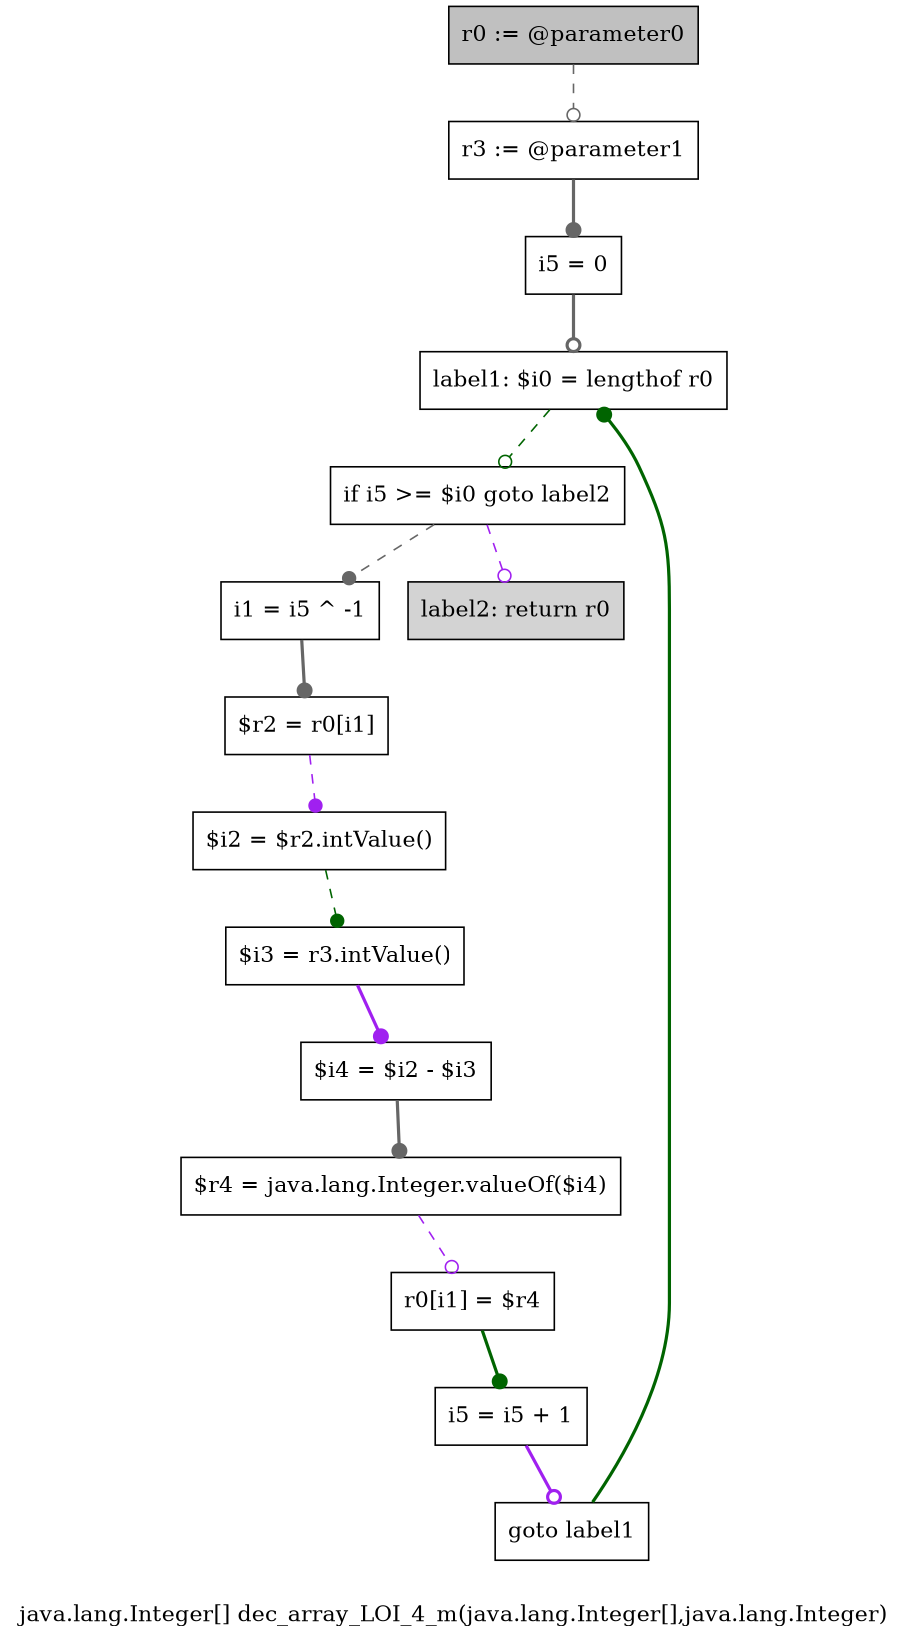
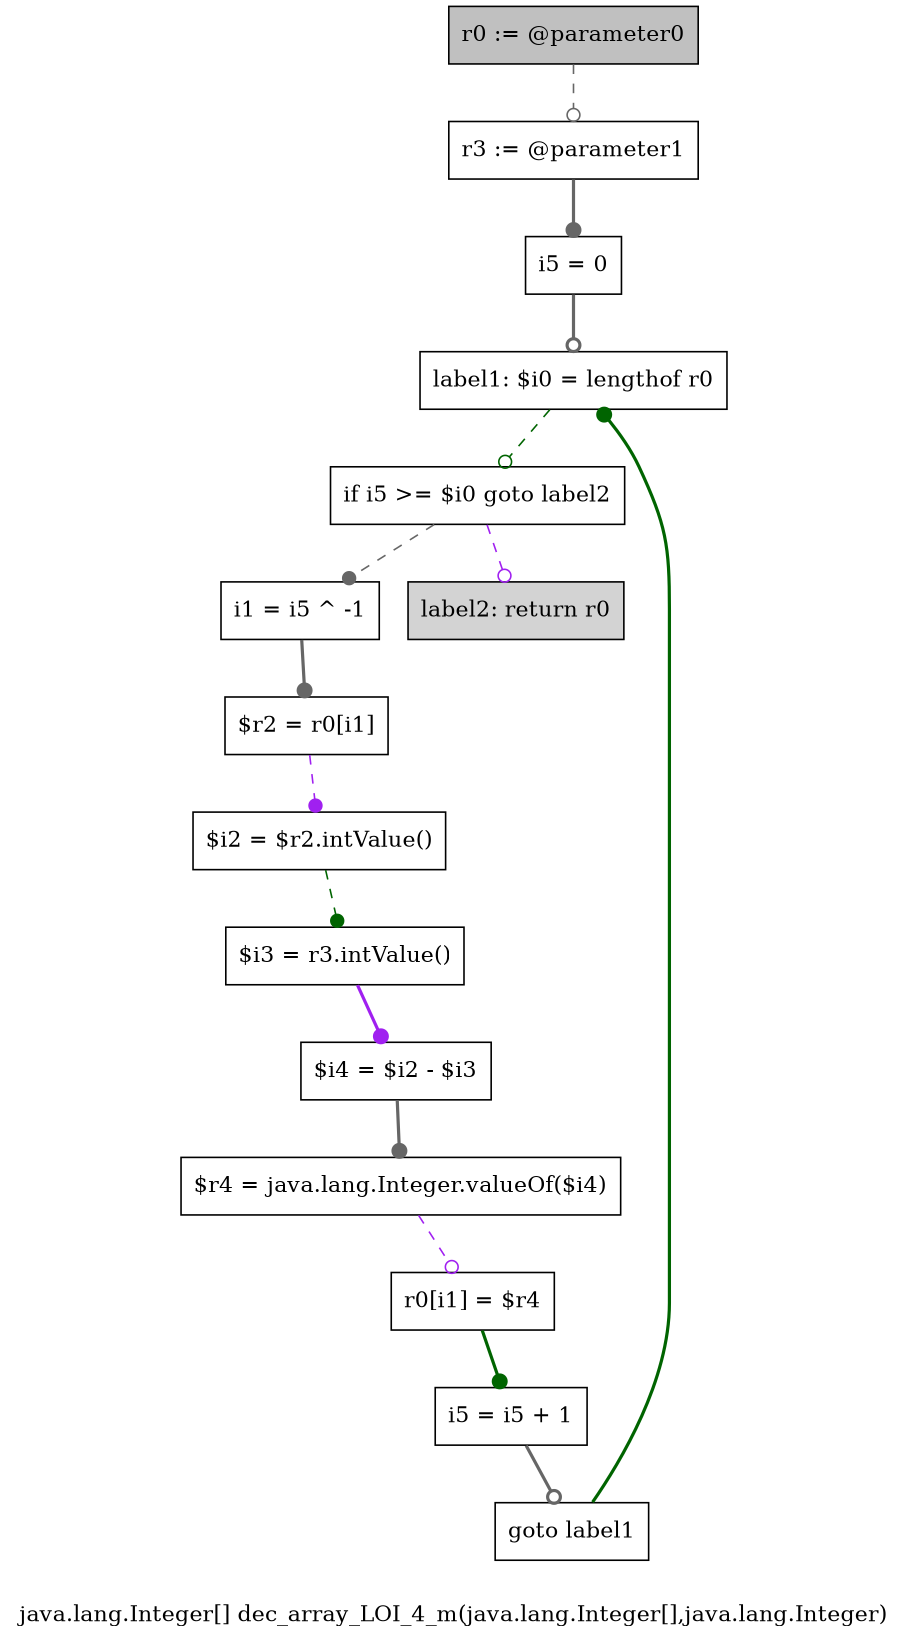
edge "i5 = i5 + 1" -> "goto label1": color purple -> gray40
